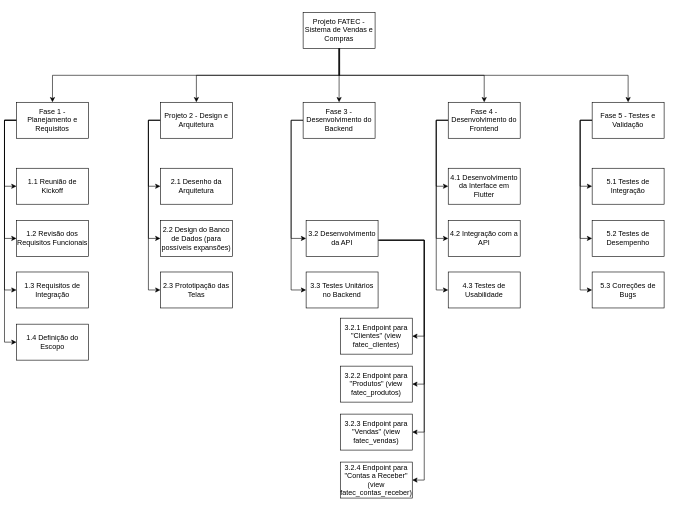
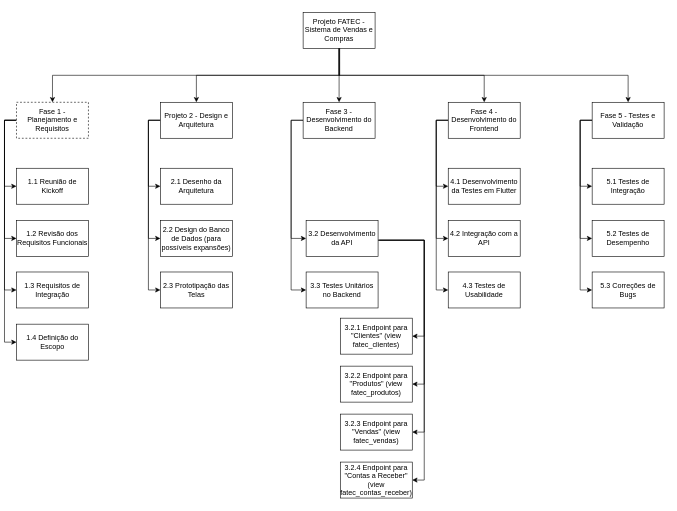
node "Fase 1 - Planejamento e Requisitos": style solid -> dashed
node "4.1 Desenvolvimento da Interface em Flutter": label "4.1 Desenvolvimento da Interface em Flutter" -> "4.1 Desenvolvimento da Testes em Flutter"
